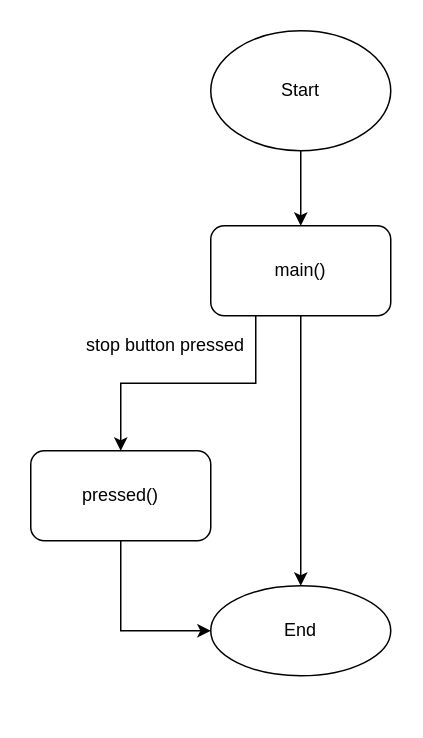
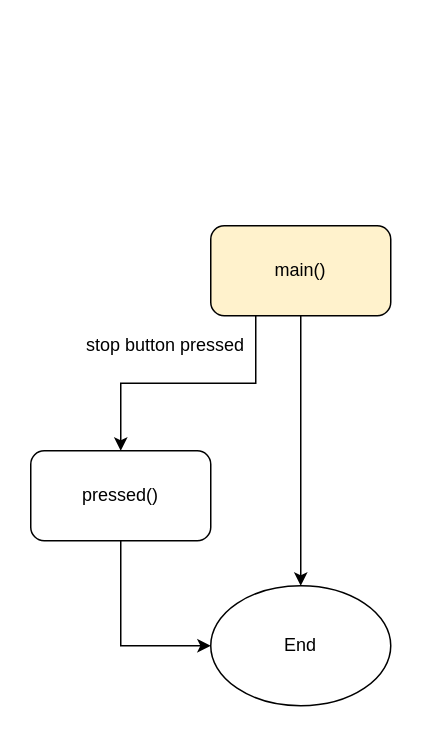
node "Start": removed
edge "Start" -> "main()": removed
node "main()": fillcolor #ffffff -> #fff2cc
node "End": size 180x90 -> 180x120
